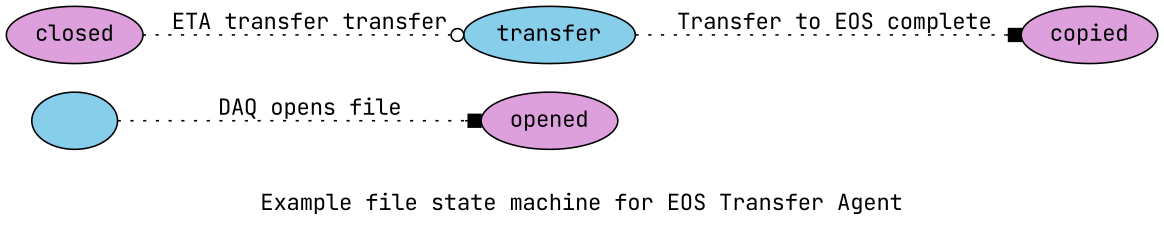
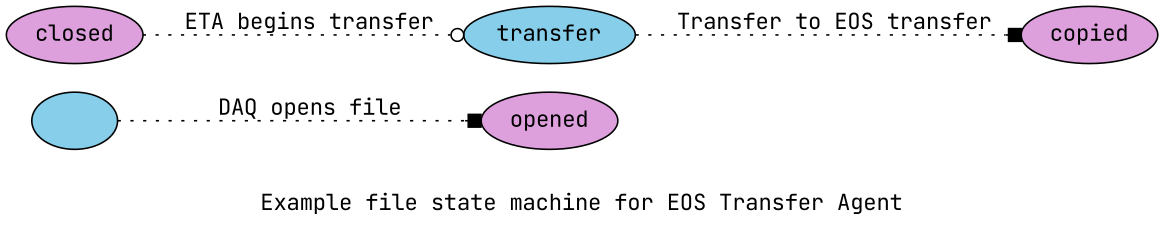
edge "closed" -> "transfer": label " ETA transfer transfer" -> " ETA begins transfer"
edge "transfer" -> "copied": label " Transfer to EOS complete" -> " Transfer to EOS transfer"
